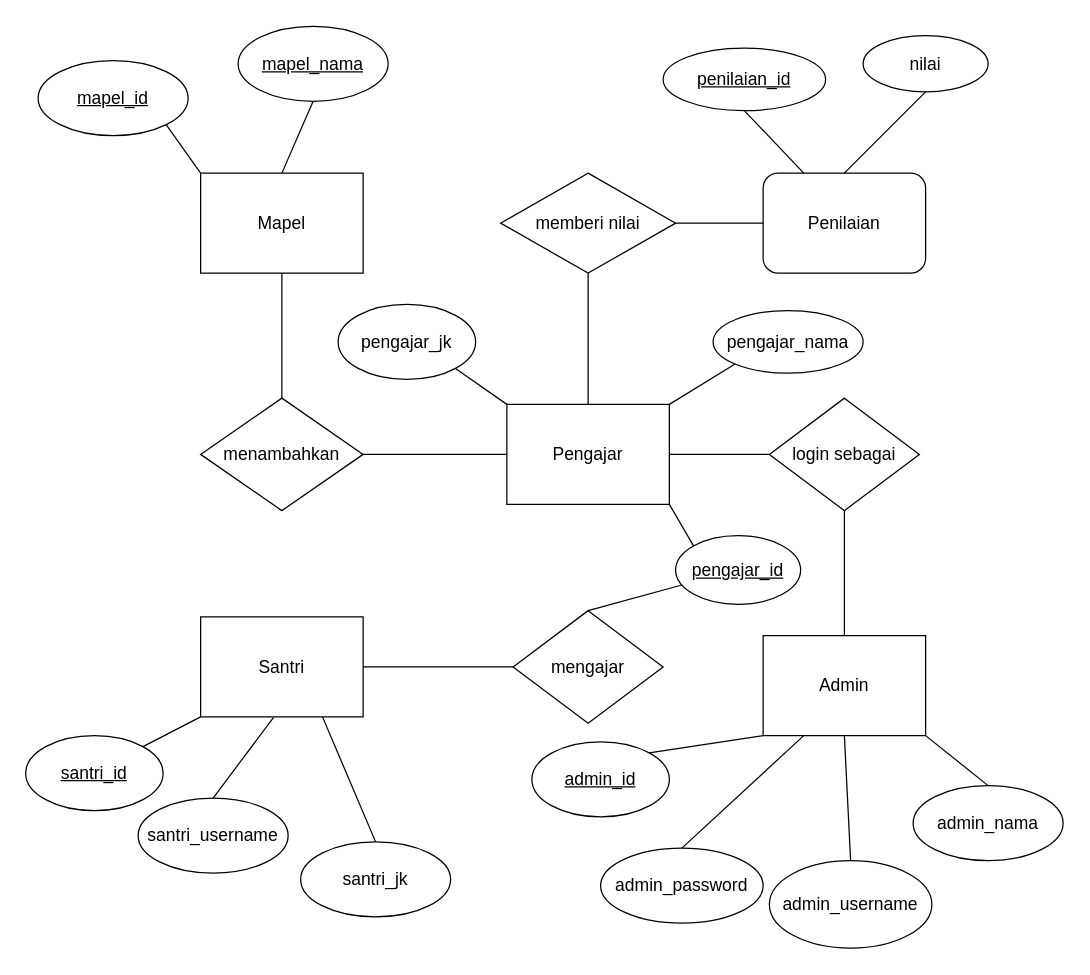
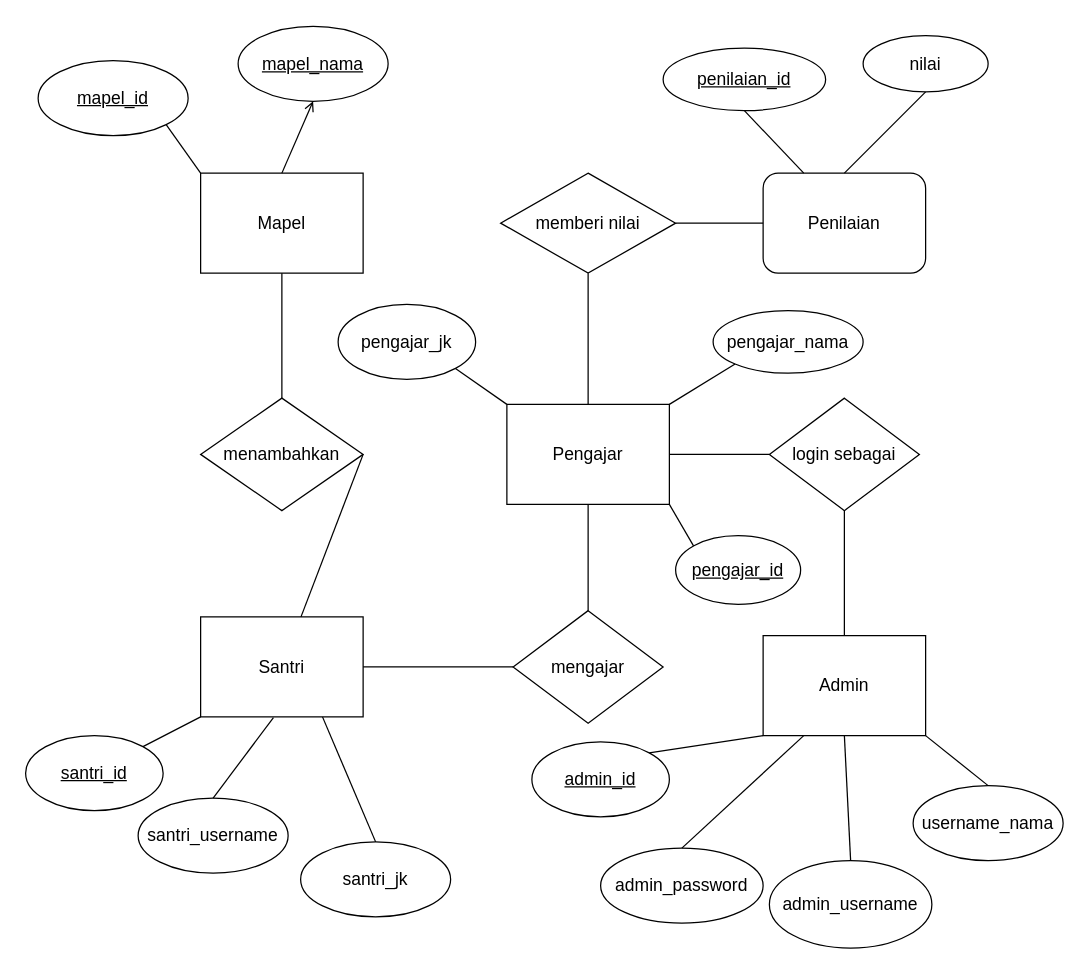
edge "mapel_nama" -- "Mapel": arrowhead none -> open
edge "menambahkan" -- "Pengajar": now "menambahkan" -- "Santri"
edge "pengajar_id" -- "mengajar": now "Pengajar" -- "mengajar"
node "admin_nama": label "admin_nama" -> "username_nama"
